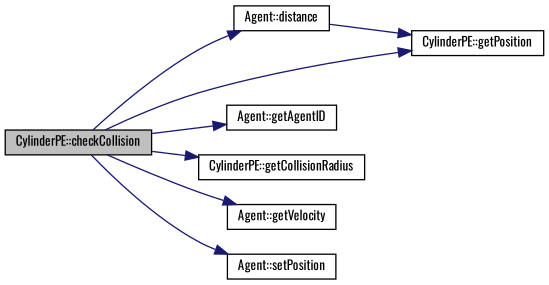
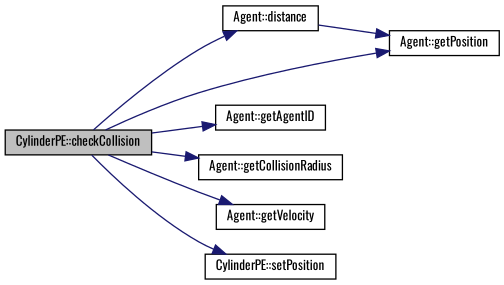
node "CylinderPE::getPosition": label "CylinderPE::getPosition" -> "Agent::getPosition"
node "CylinderPE::getCollisionRadius": label "CylinderPE::getCollisionRadius" -> "Agent::getCollisionRadius"
node "Agent::setPosition": label "Agent::setPosition" -> "CylinderPE::setPosition"
